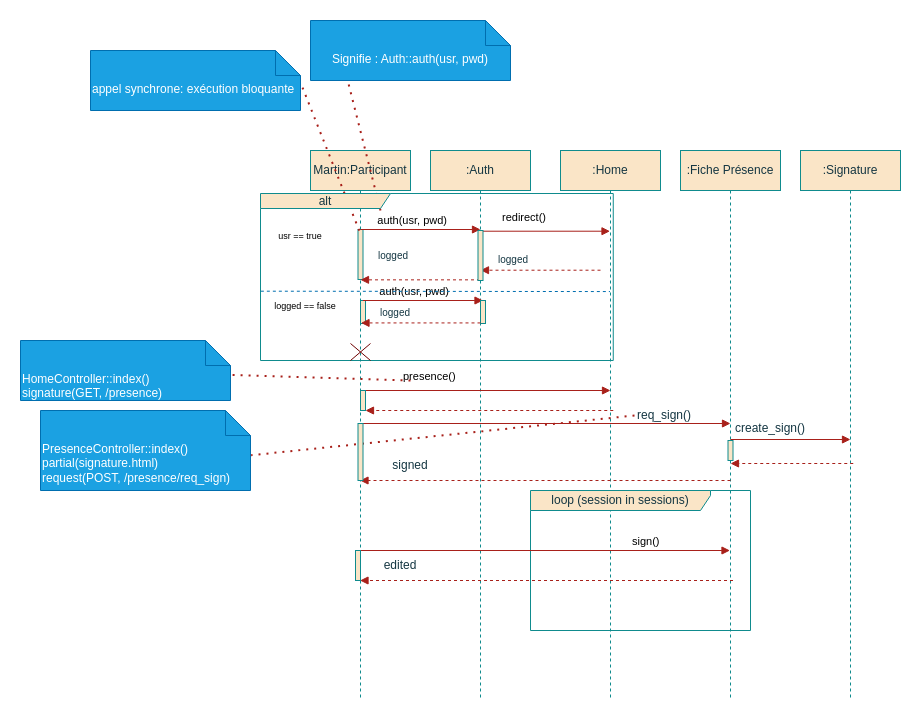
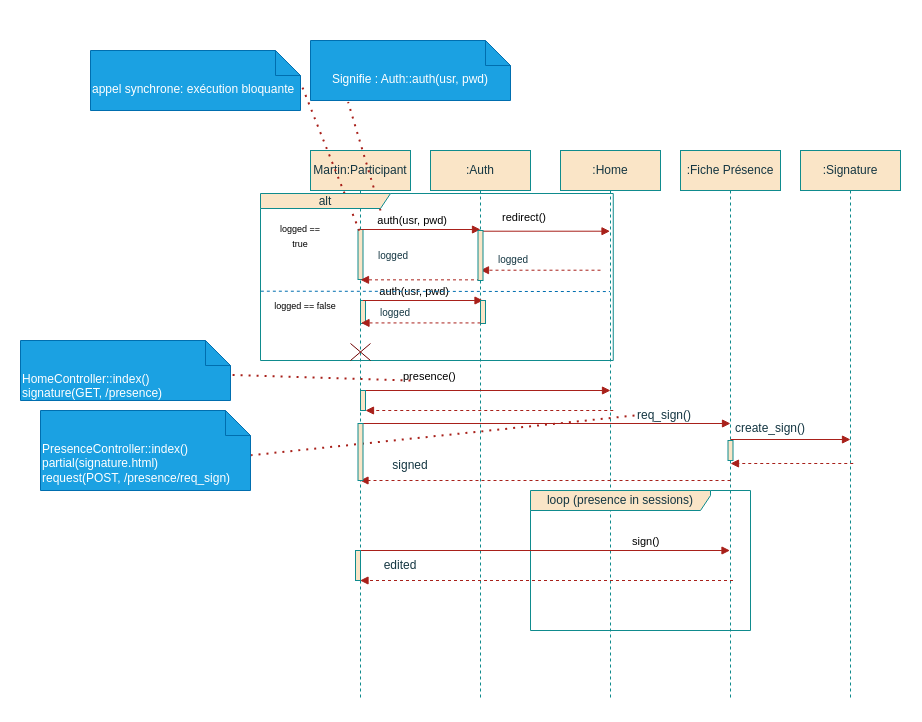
node "Signifie : Auth::auth(usr, pwd)": moved (411, 51) -> (411, 71)
node "usr == true": label "usr == true" -> "logged == true"
node "loop (session in sessions)": label "loop (session in sessions)" -> "loop (presence in sessions)"
